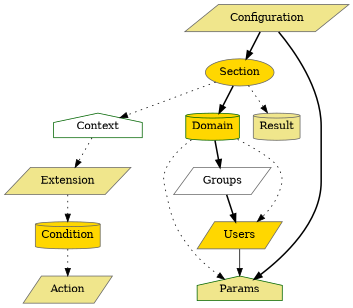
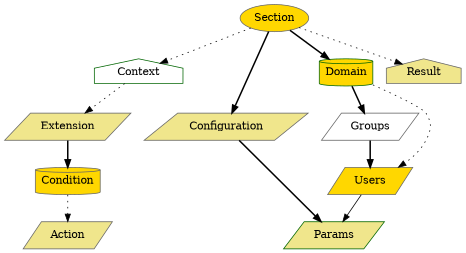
edge "Configuration" -> "Section": reversed
node "Result": shape cylinder -> house
edge "Extension" -> "Condition": style dotted -> bold
edge "Domain" -> "Params": removed
node "Params": shape house -> parallelogram
